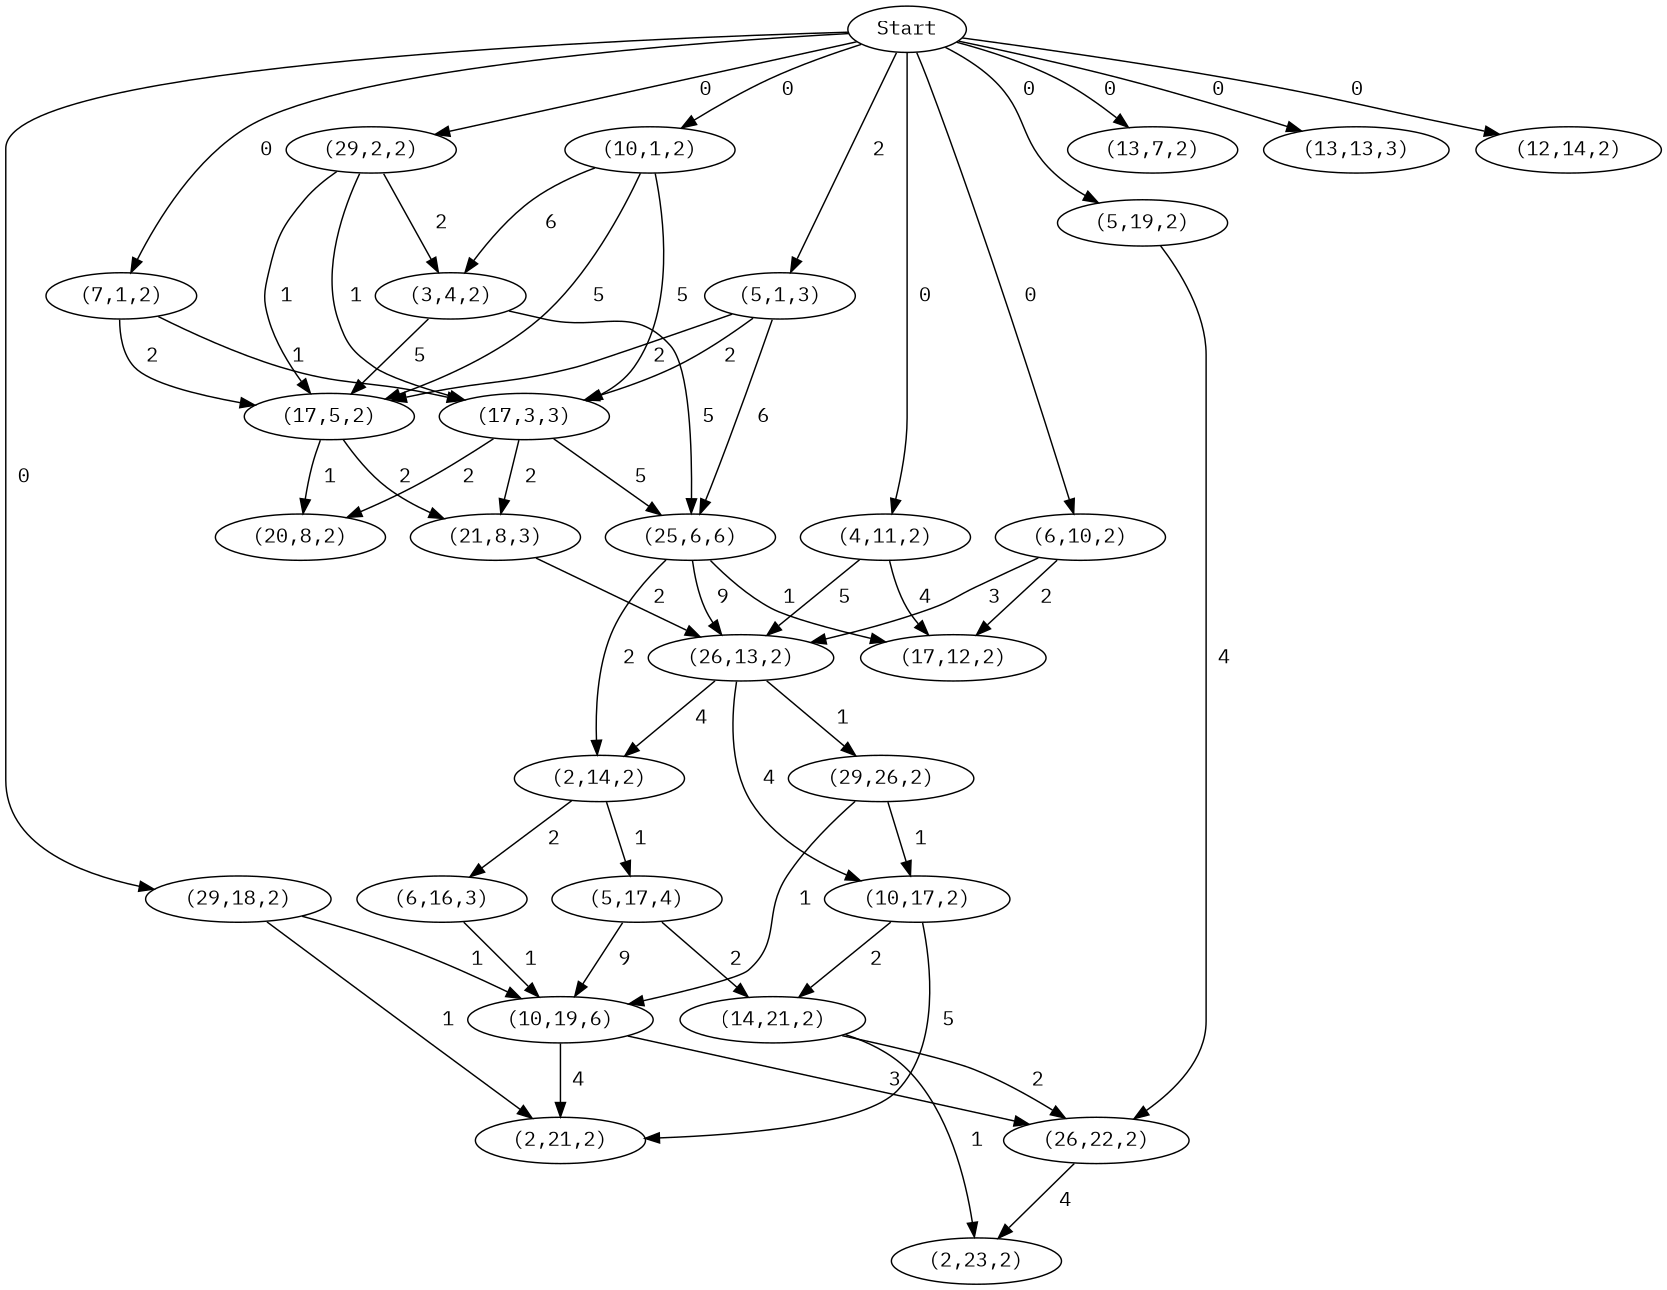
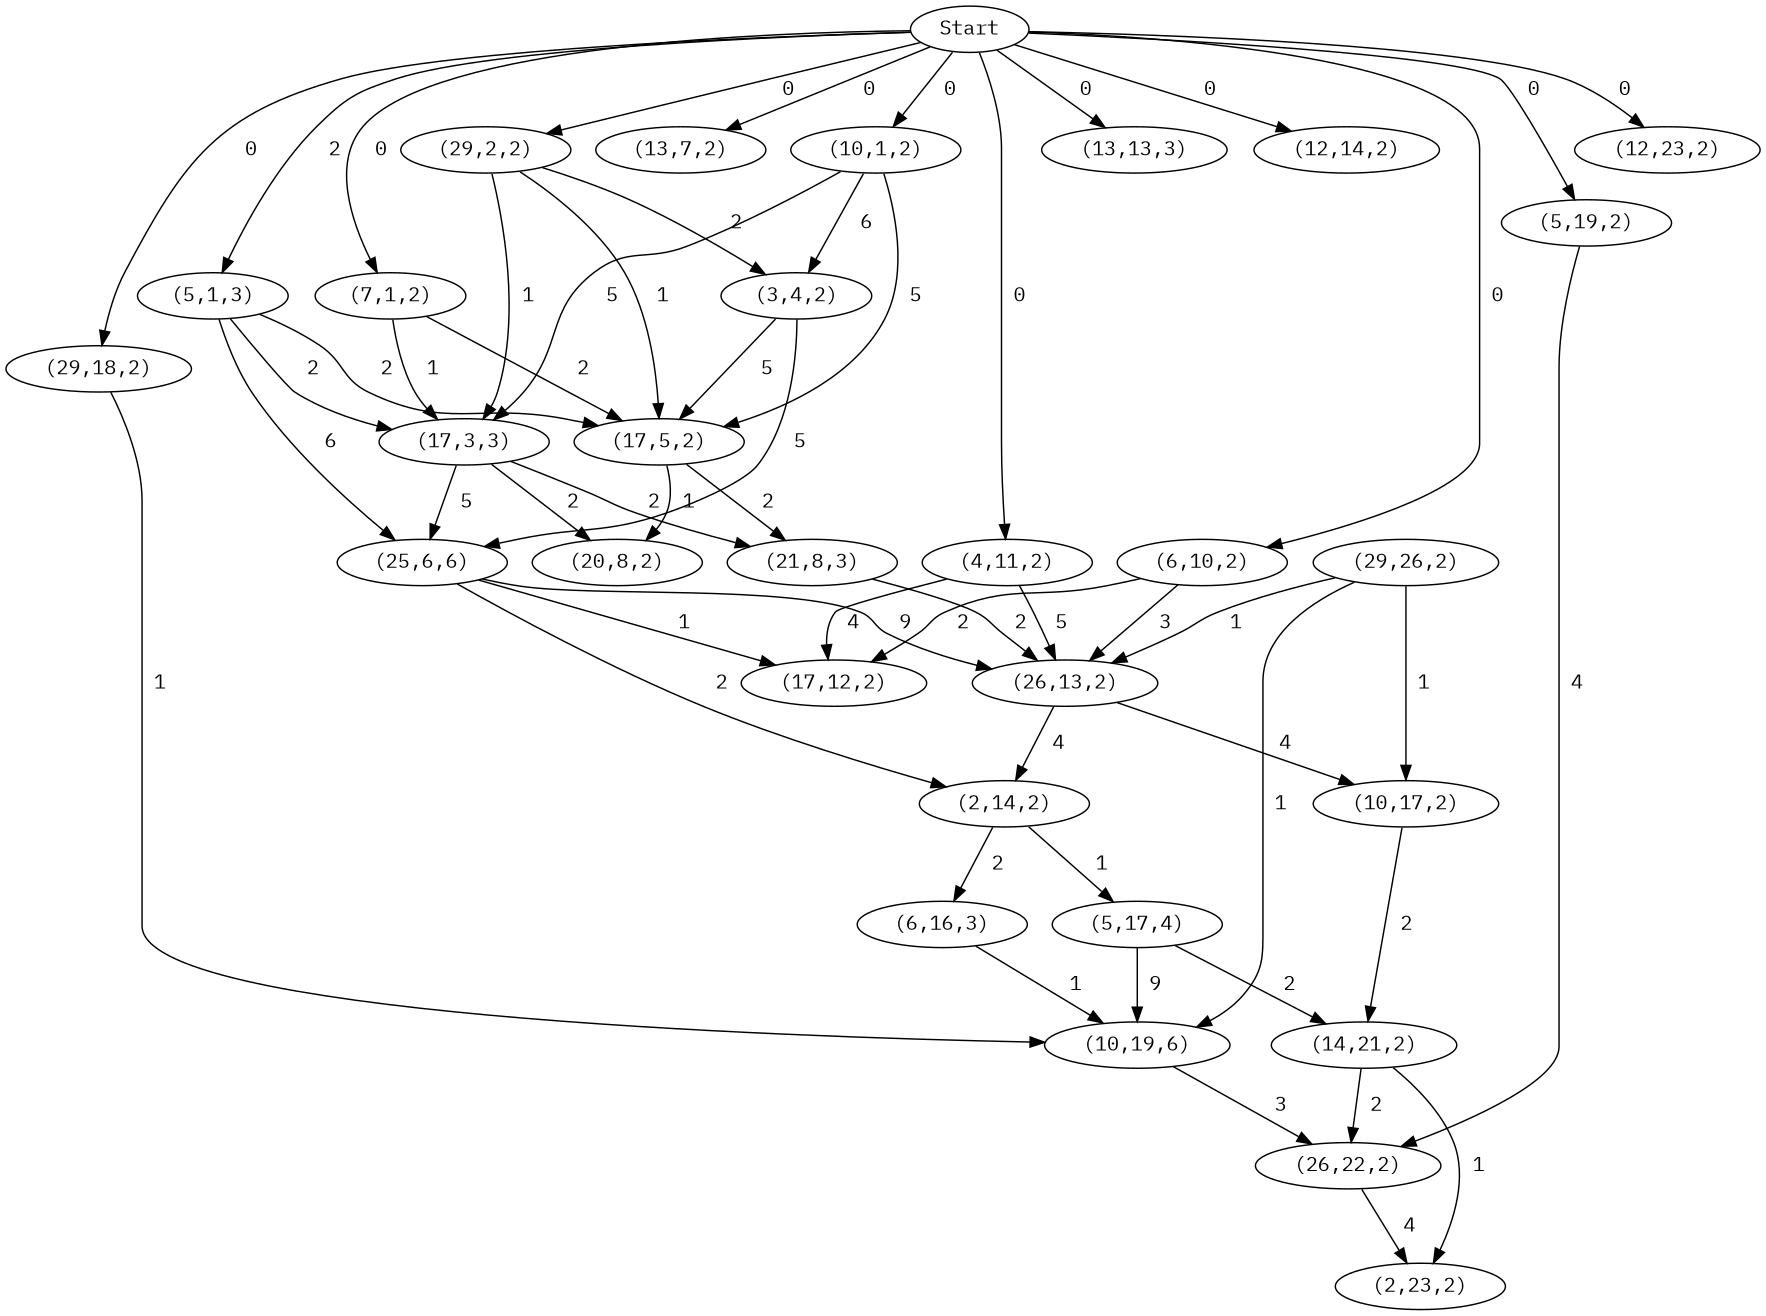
node "(12,23,2)": added
edge "(26,13,2)" -> "(29,26,2)": reversed
node "(2,21,2)": removed
